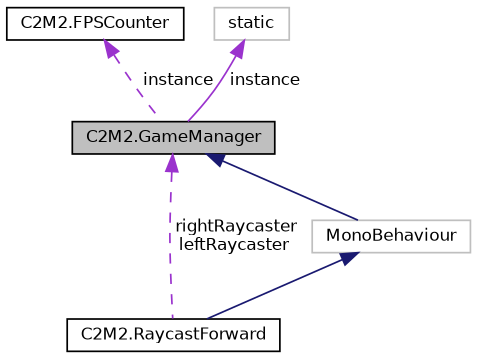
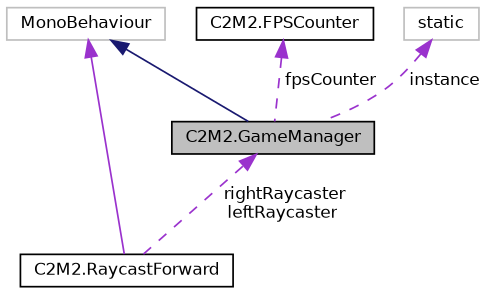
edge "C2M2.GameManager" -> "C2M2.FPSCounter": label " instance" -> " fpsCounter"
edge "C2M2.GameManager" -> "static": style solid -> dashed
edge "MonoBehaviour" -> "C2M2.GameManager": reversed
edge "C2M2.RaycastForward" -> "MonoBehaviour": color midnightblue -> darkorchid3
